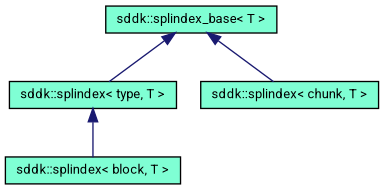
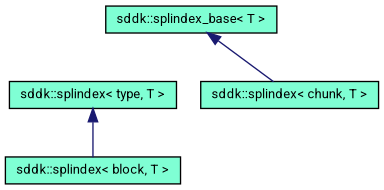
edge "sddk::splindex< type, T >" -> "sddk::splindex_base< T >": removed
